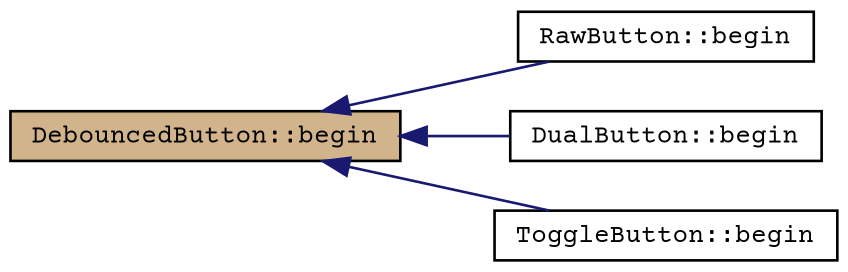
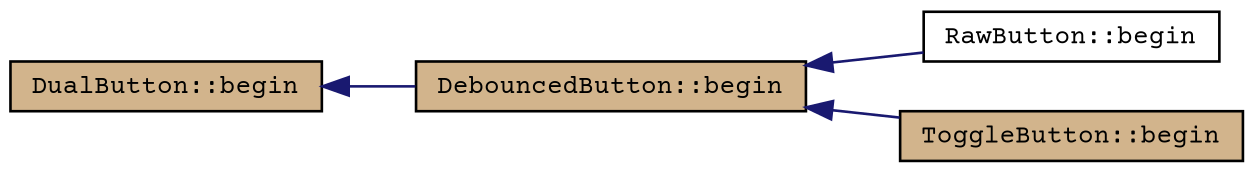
edge "DualButton::begin" -> "DebouncedButton::begin": reversed
node "DualButton::begin": fillcolor white -> tan
node "ToggleButton::begin": fillcolor white -> tan
